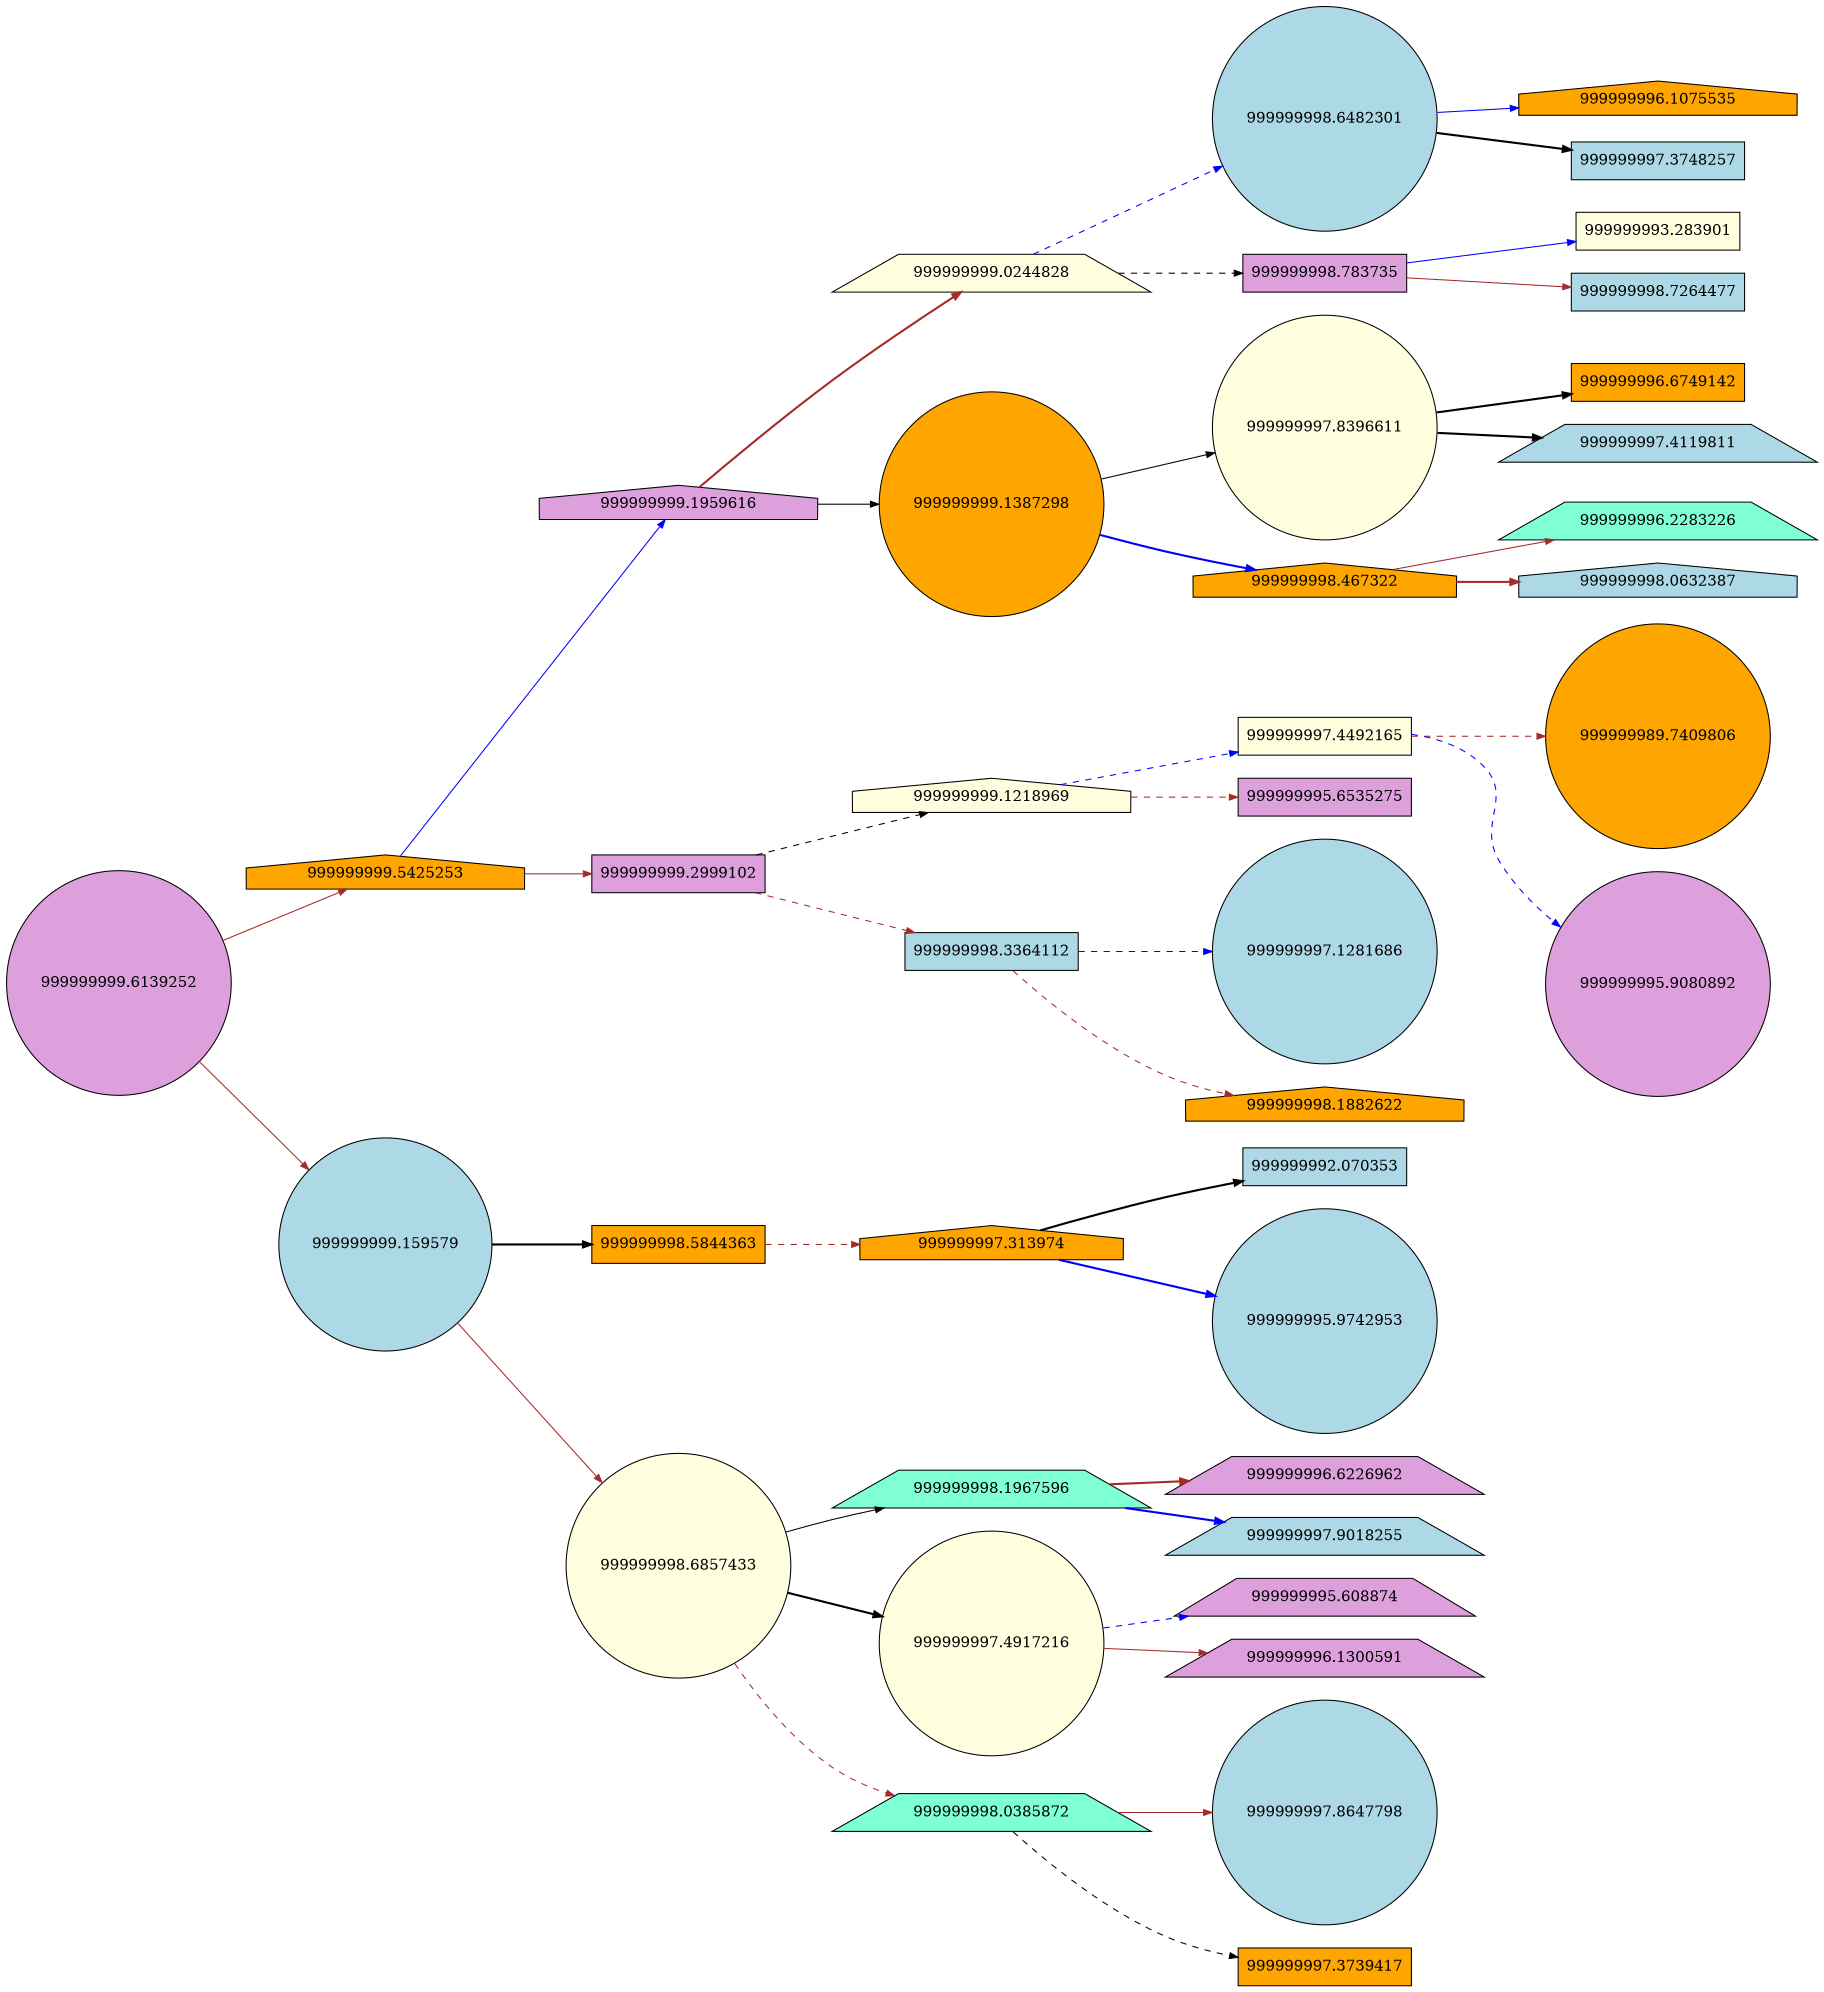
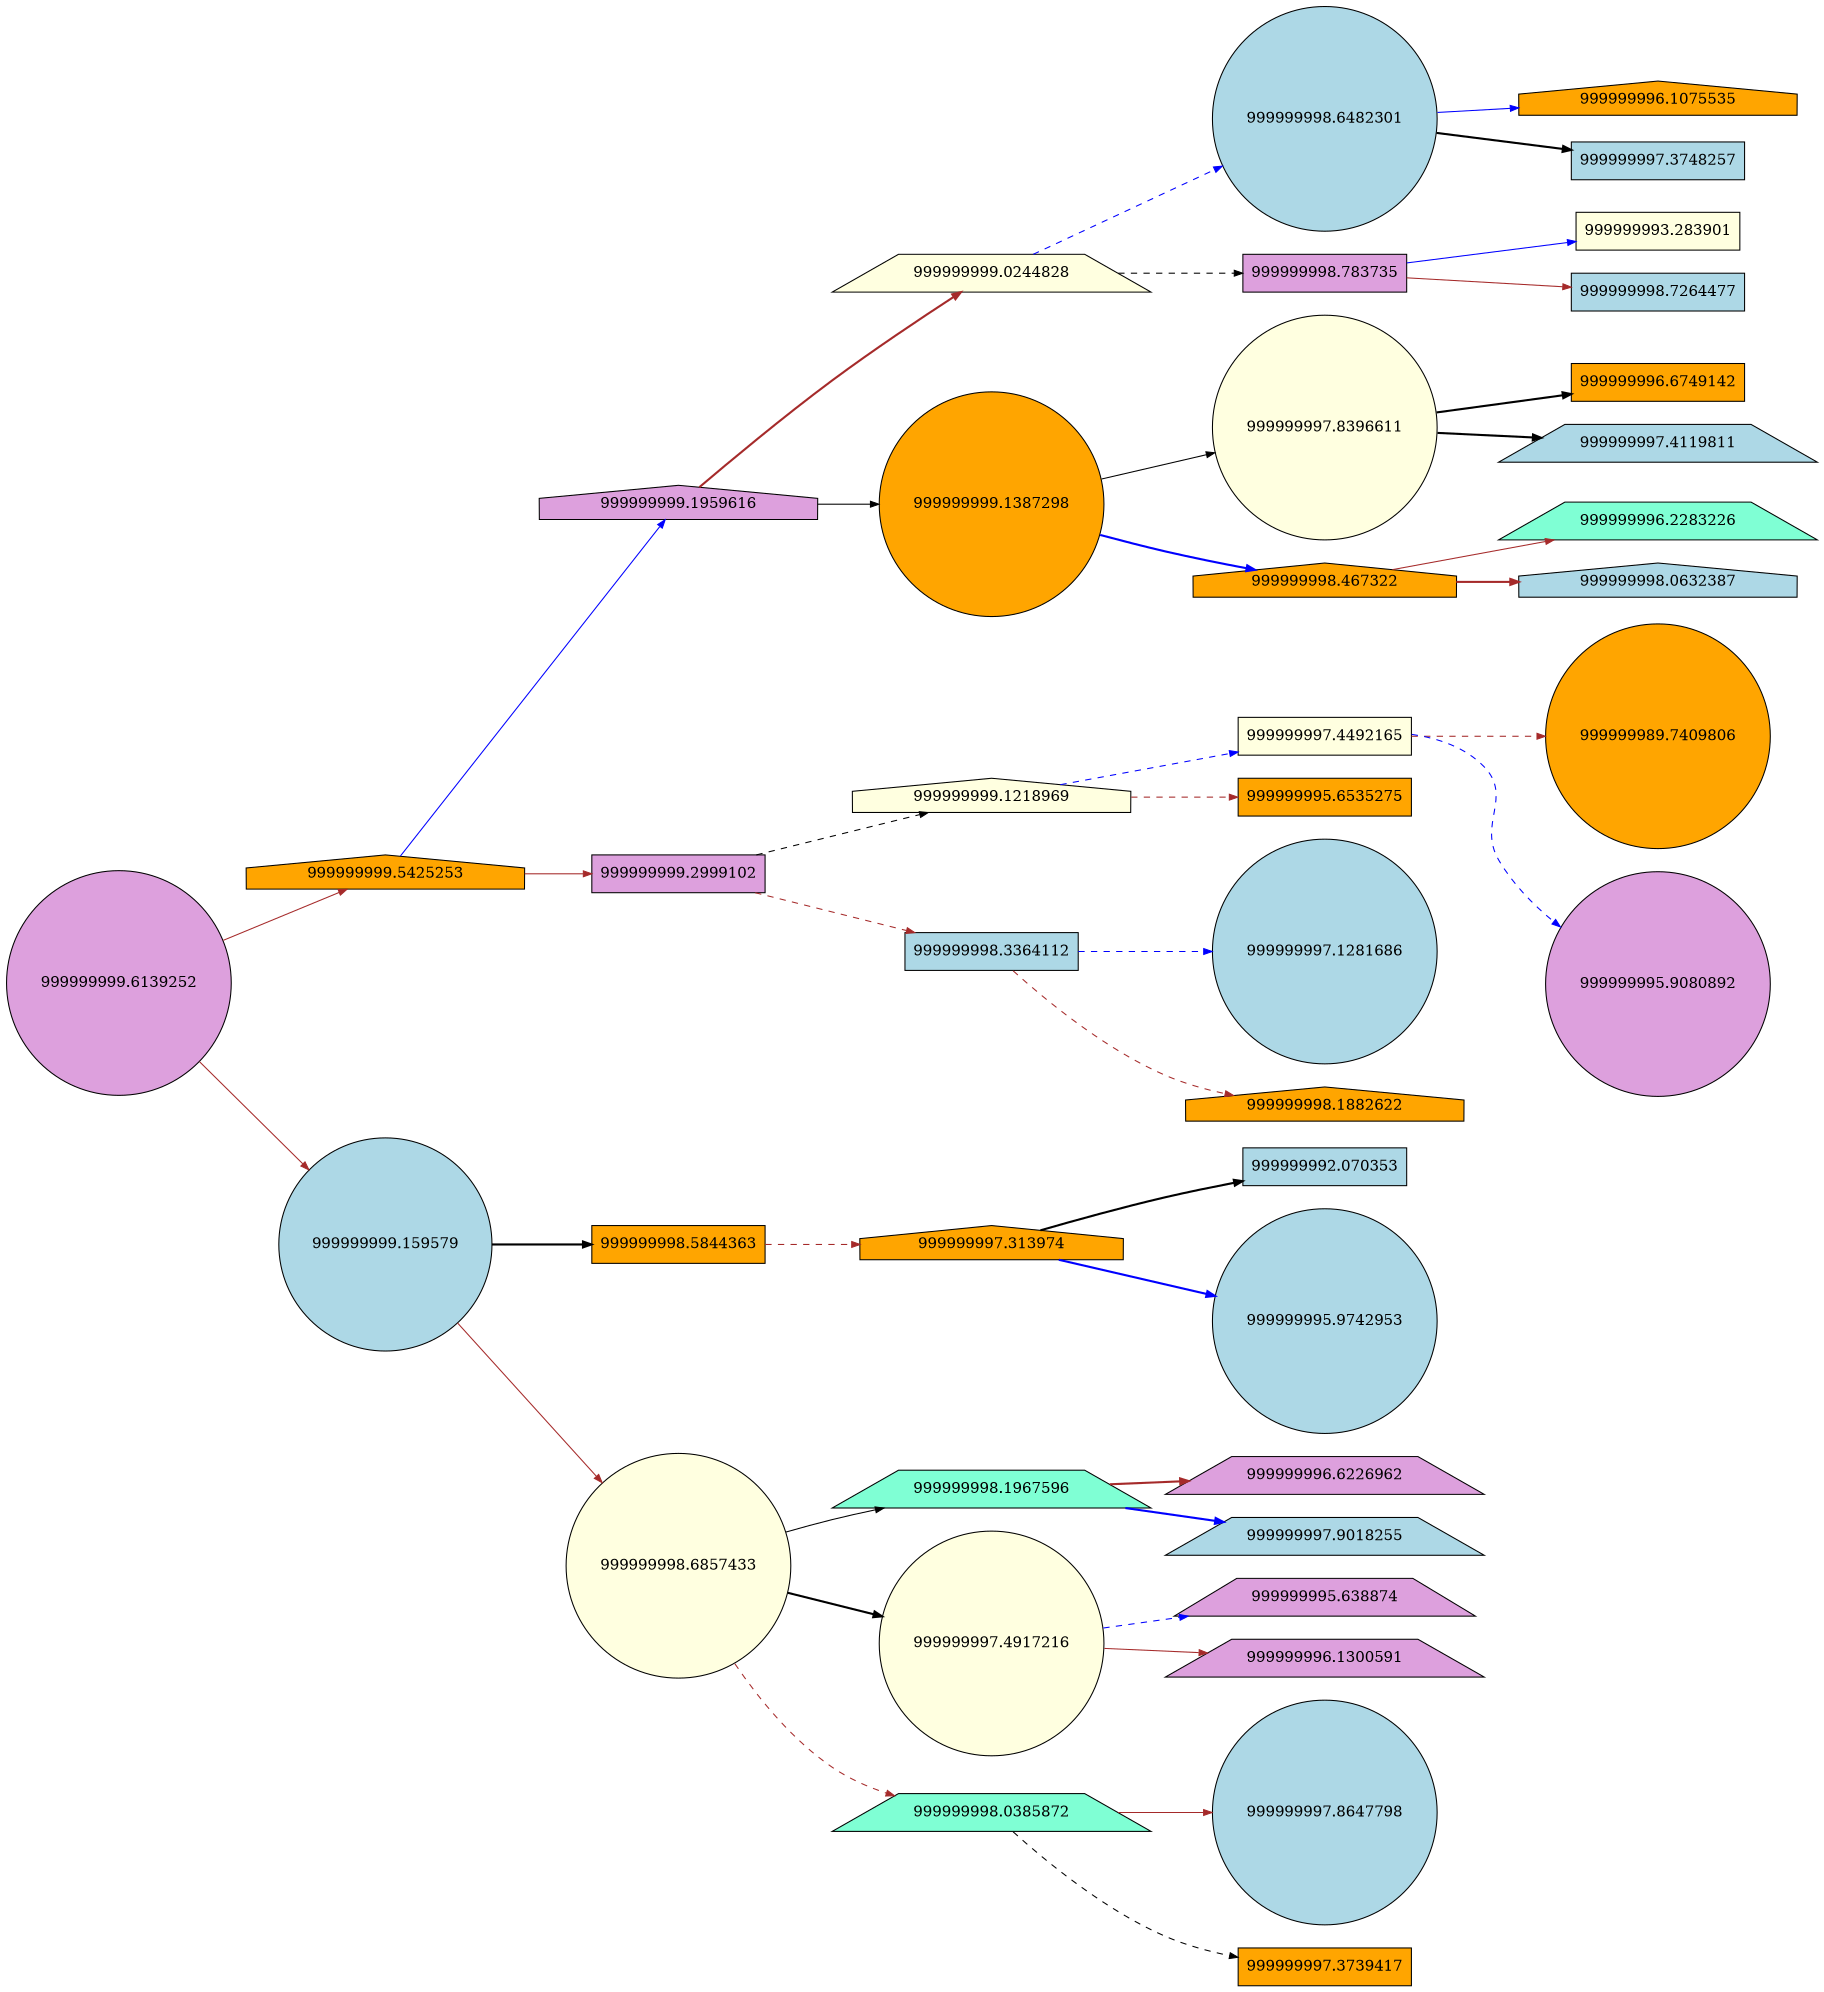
node "999999995.6535275": fillcolor plum -> orange
node "999999995.608874": label "999999995.608874" -> "999999995.638874"
